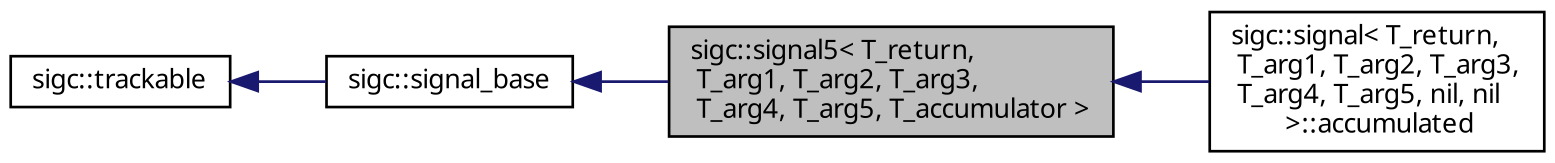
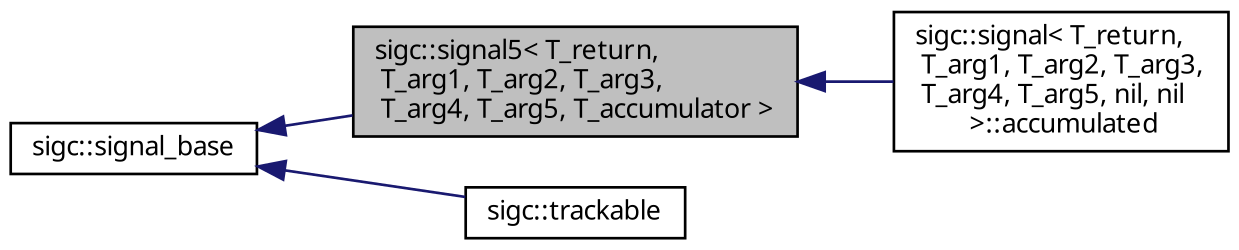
edge "sigc::signal_base" -> "sigc::trackable": reversed
